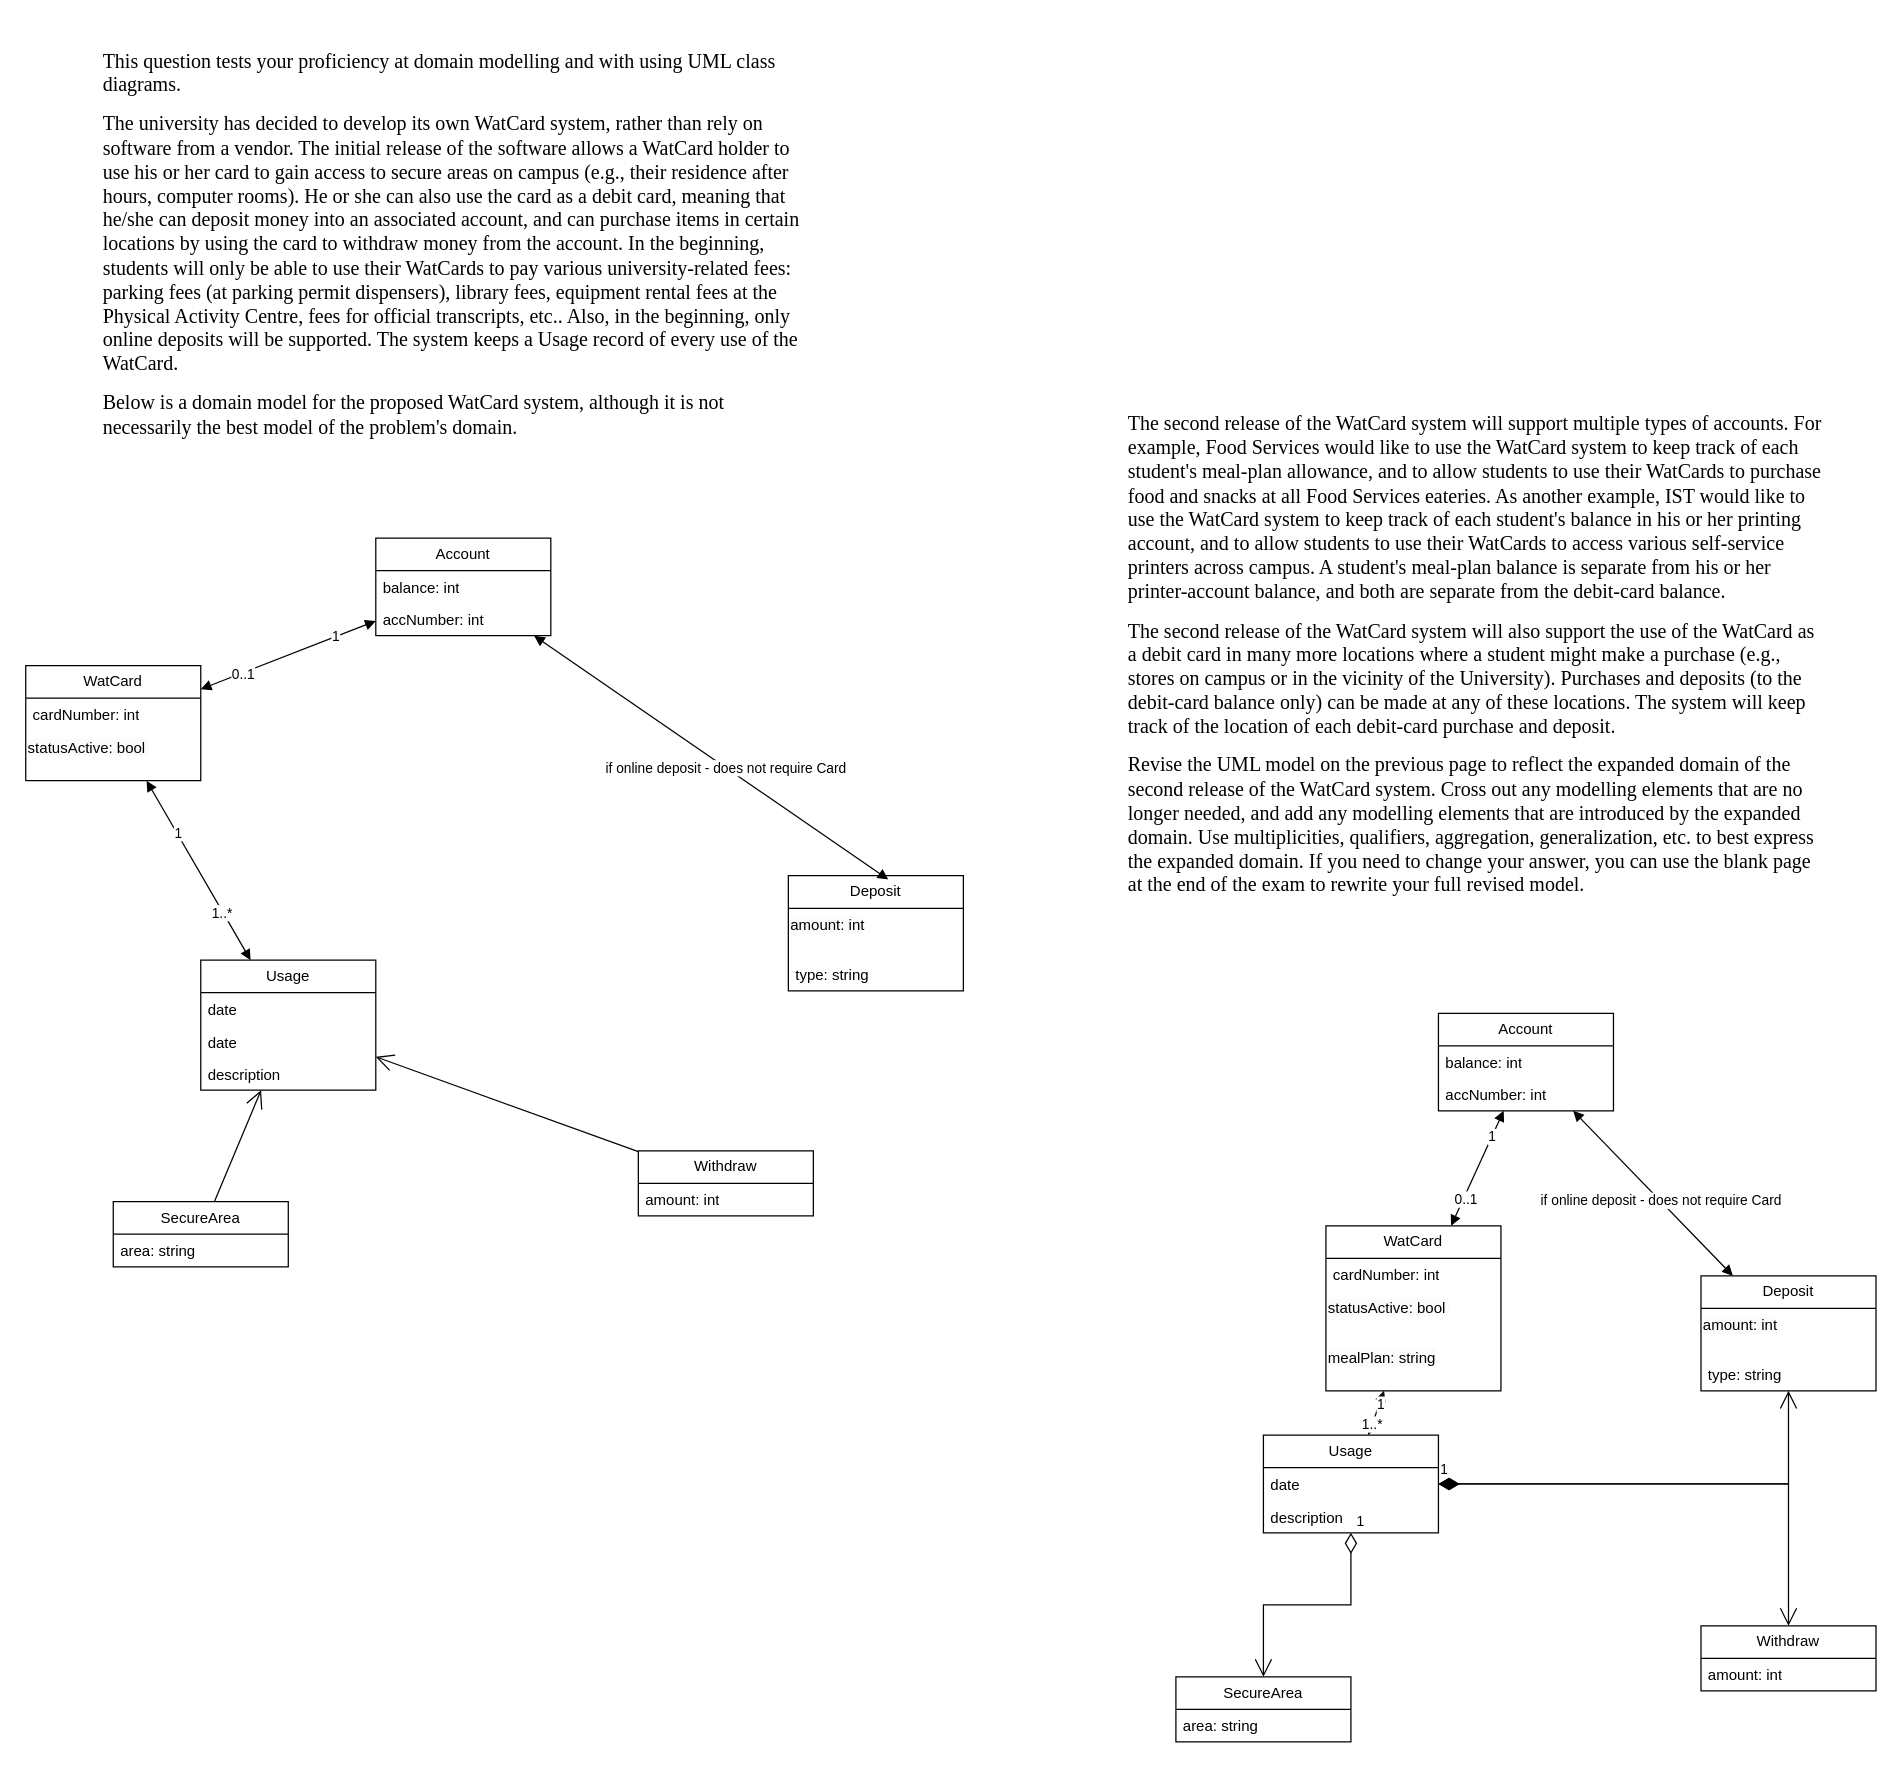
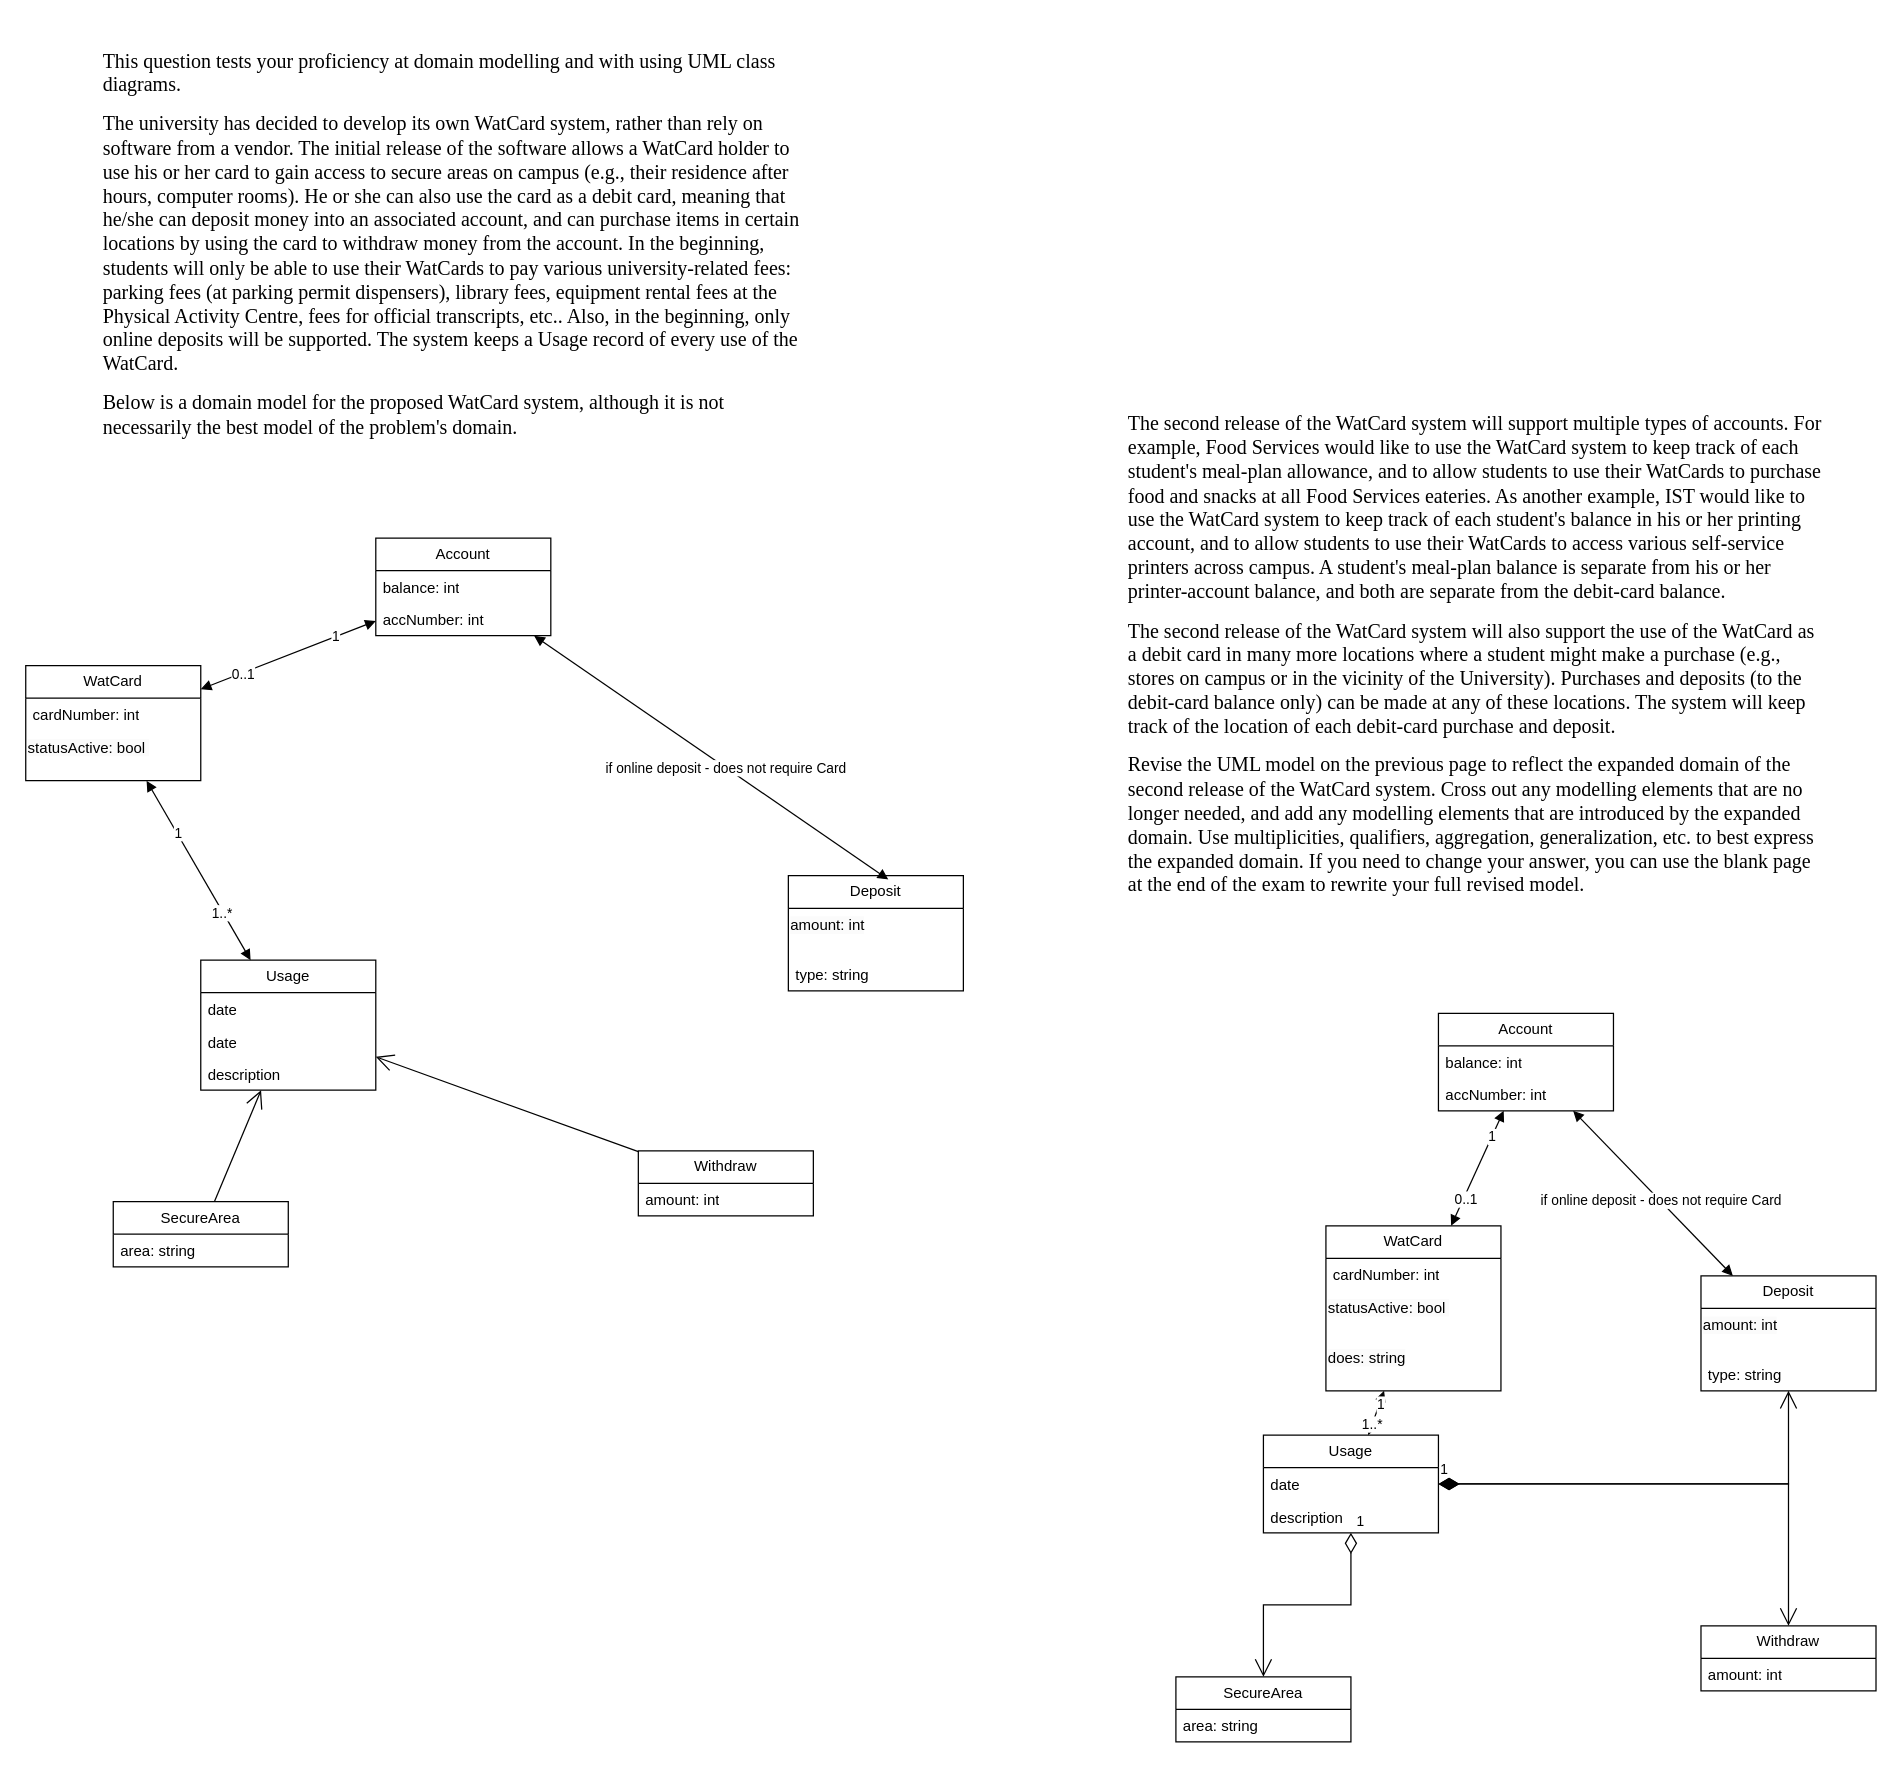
node "mealPlan: string": label "mealPlan: string" -> "does: string"
